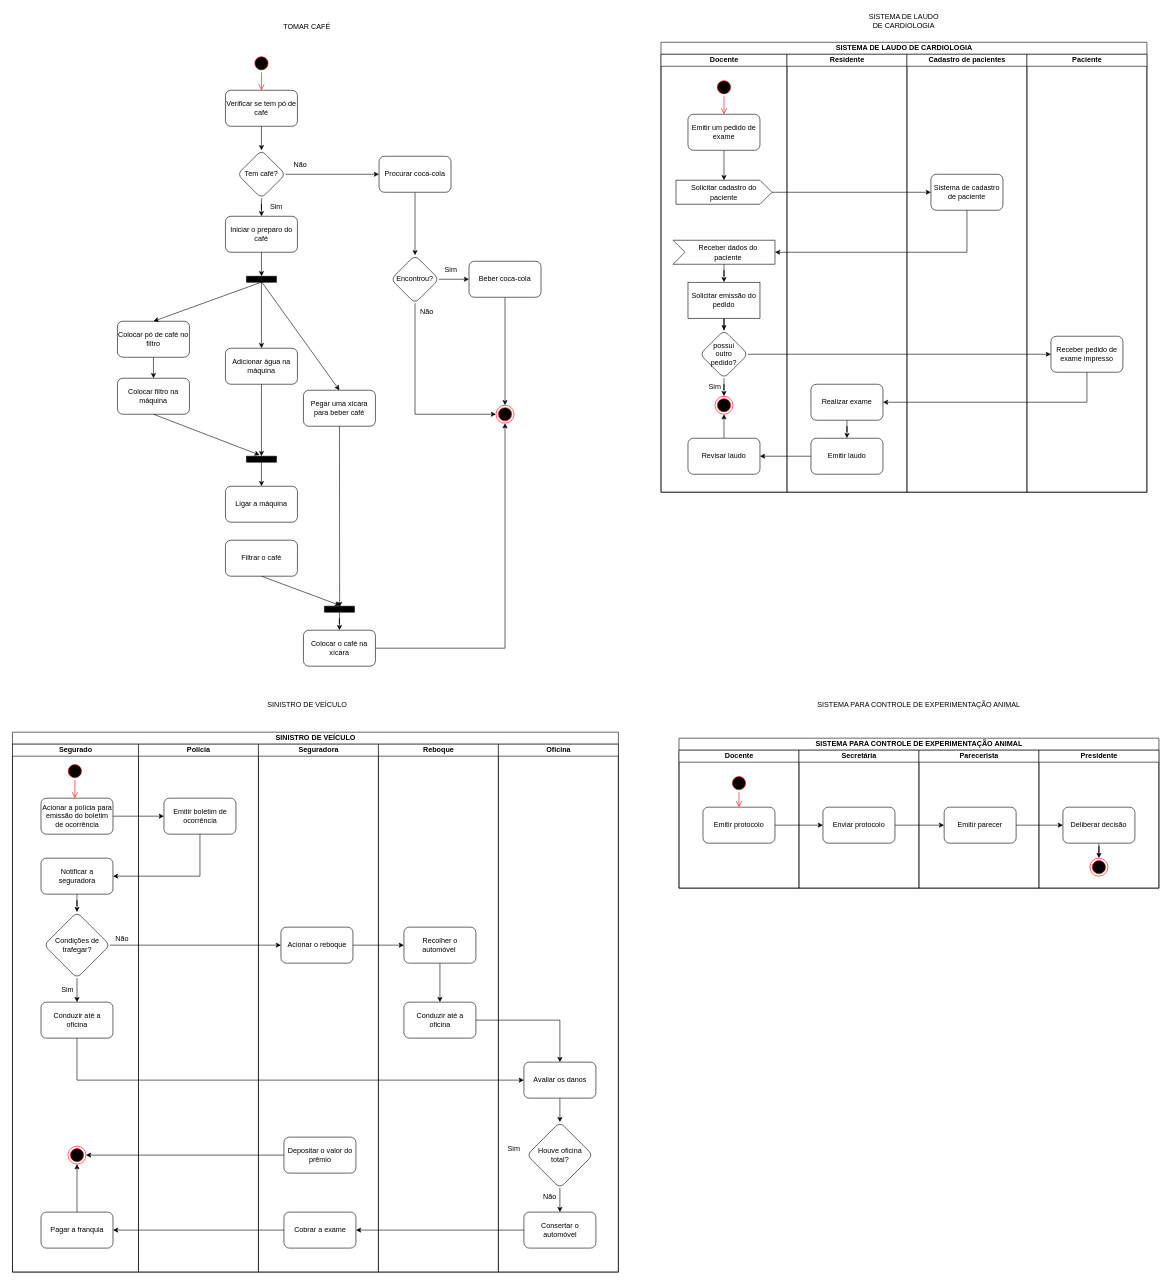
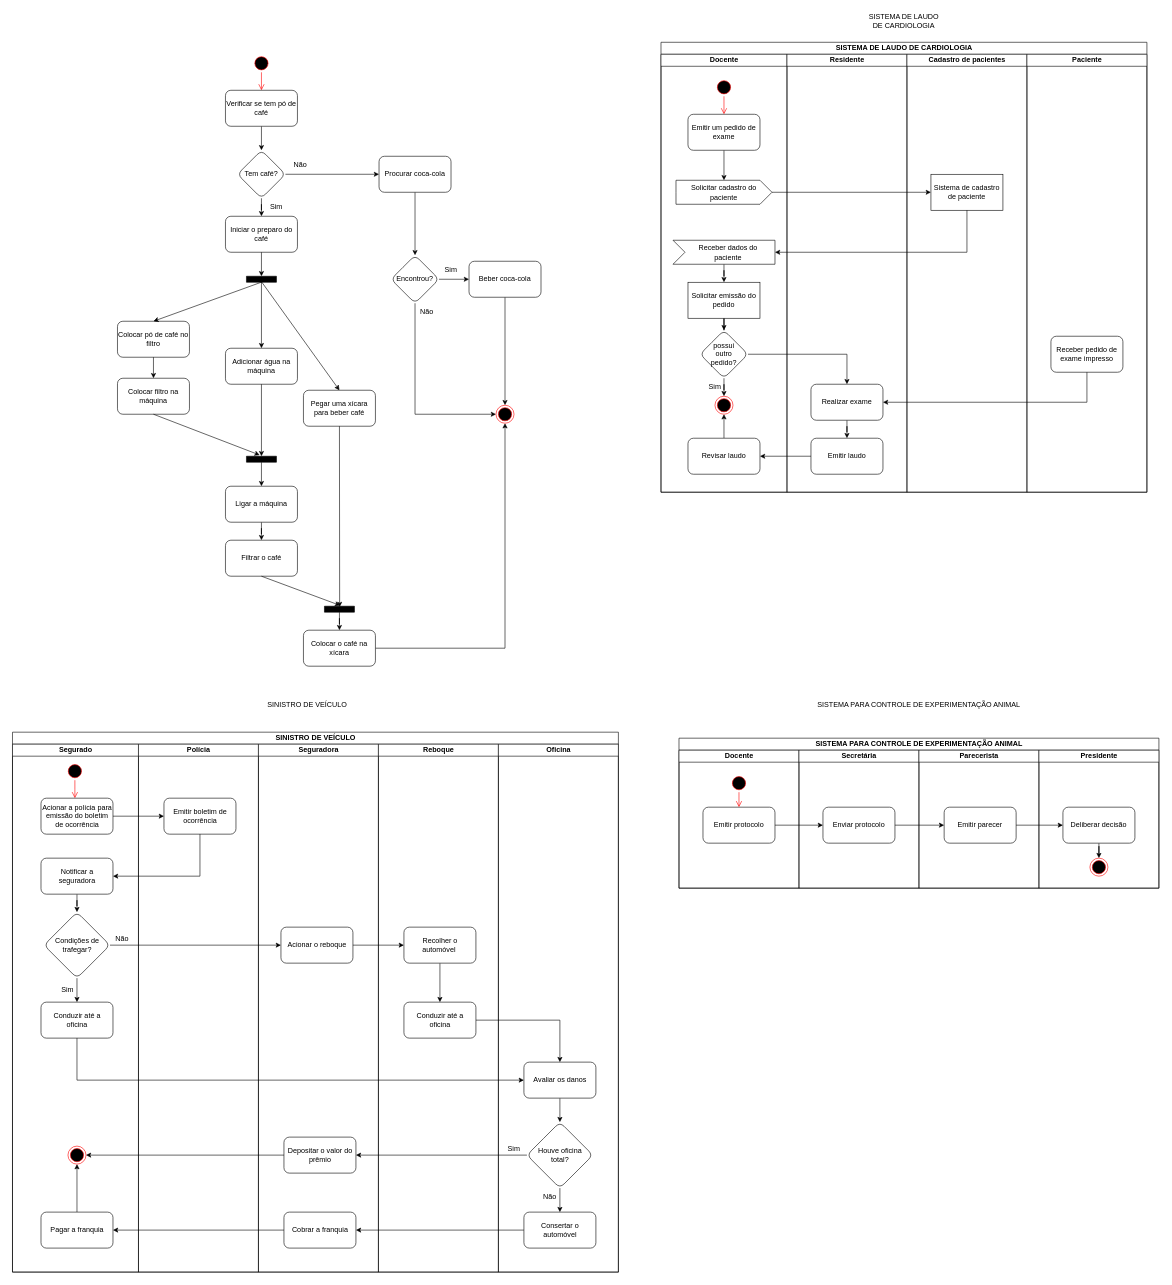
node "TOMAR CAFÉ": removed
node "Sistema de cadastro de paciente": shape rounded rectangle -> rectangle
edge "possui outro pedido?" -> "Receber pedido de exame impresso": now "possui outro pedido?" -> "Realizar exame"
edge "Ligar a máquina" -> "Filtrar o café": added
edge "Houve oficina total?" -> "Depositar o valor do prêmio": added
node "Cobrar a exame": label "Cobrar a exame" -> "Cobrar a franquia"
